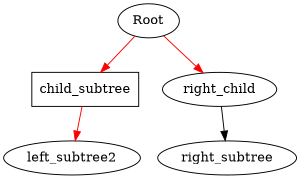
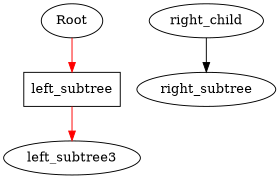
edge "Root" -> "right_child": removed
node "child_subtree": label "child_subtree" -> "left_subtree"
node "left_subtree2": label "left_subtree2" -> "left_subtree3"
